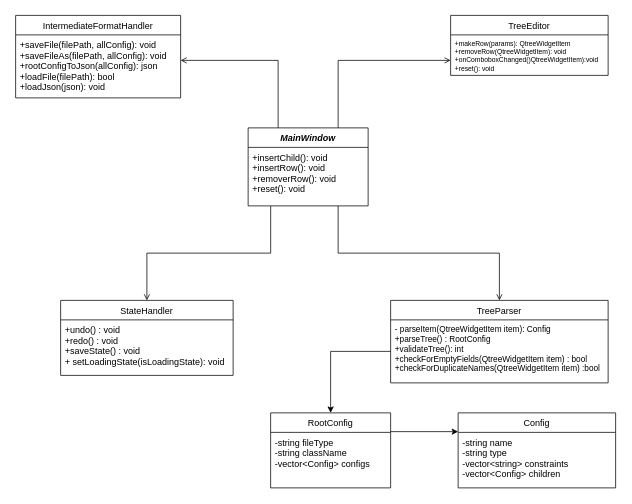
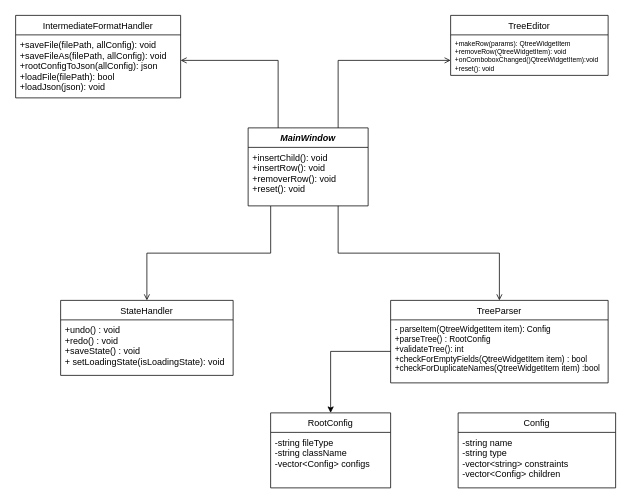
edge "RootConfig" -> "Config": removed
